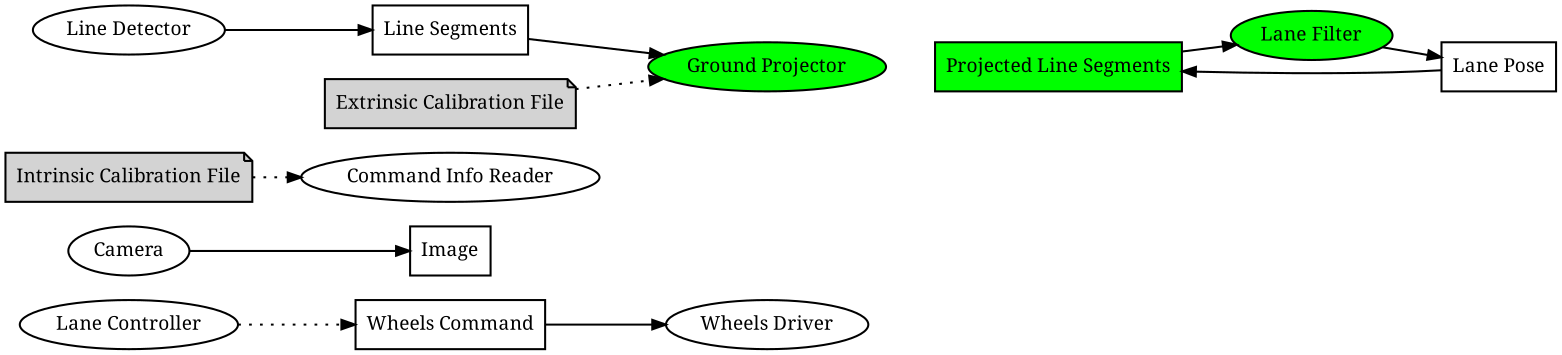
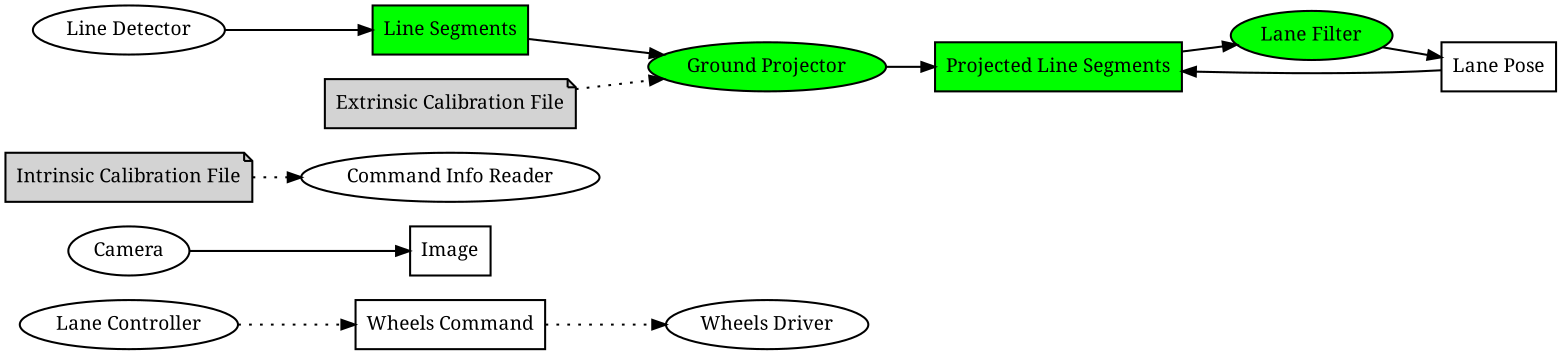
node "Line Segments": fillcolor white -> green
edge "Ground Projector" -> "Projected Line Segments": added
edge "Wheels Command" -> "Wheels Driver": style solid -> dotted
